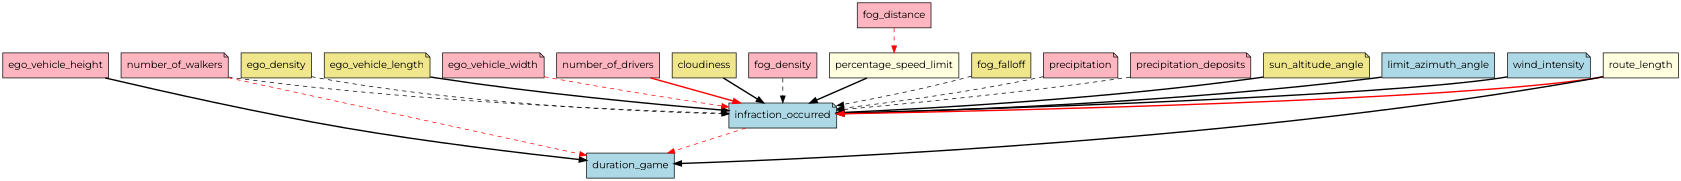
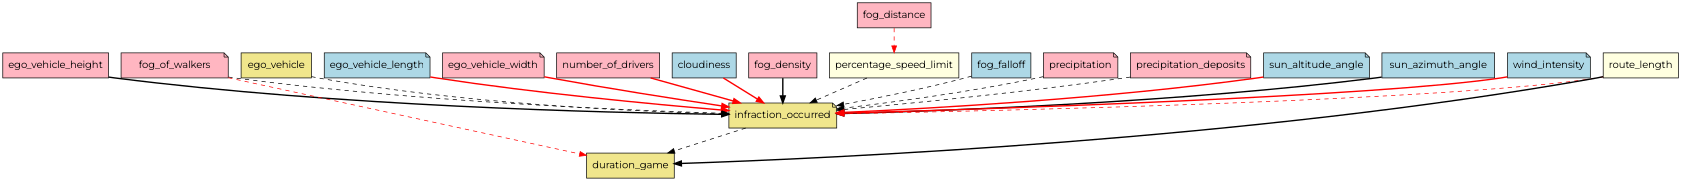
node "number_of_walkers": label "number_of_walkers" -> "fog_of_walkers"
node "ego_density": label "ego_density" -> "ego_vehicle"
node "ego_vehicle_length": fillcolor khaki -> lightblue
node "cloudiness": fillcolor khaki -> lightblue
node "fog_falloff": fillcolor khaki -> lightblue
node "sun_altitude_angle": fillcolor khaki -> lightblue
node "limit_azimuth_angle": label "limit_azimuth_angle" -> "sun_azimuth_angle"
edge "fog_density" -> "infraction_occurred": style dashed -> bold
edge "cloudiness" -> "infraction_occurred": color black -> red
edge "percentage_speed_limit" -> "infraction_occurred": style bold -> dashed
edge "ego_vehicle_width" -> "infraction_occurred": style dashed -> bold
edge "ego_vehicle_length" -> "infraction_occurred": color black -> red
edge "sun_altitude_angle" -> "infraction_occurred": color black -> red
edge "wind_intensity" -> "infraction_occurred": color black -> red
edge "route_length" -> "infraction_occurred": style bold -> dashed
node "infraction_occurred": fillcolor lightblue -> khaki
edge "ego_vehicle_height" -> "duration_game": now "ego_vehicle_height" -> "infraction_occurred"
edge "infraction_occurred" -> "duration_game": color red -> black
node "duration_game": fillcolor lightblue -> khaki
